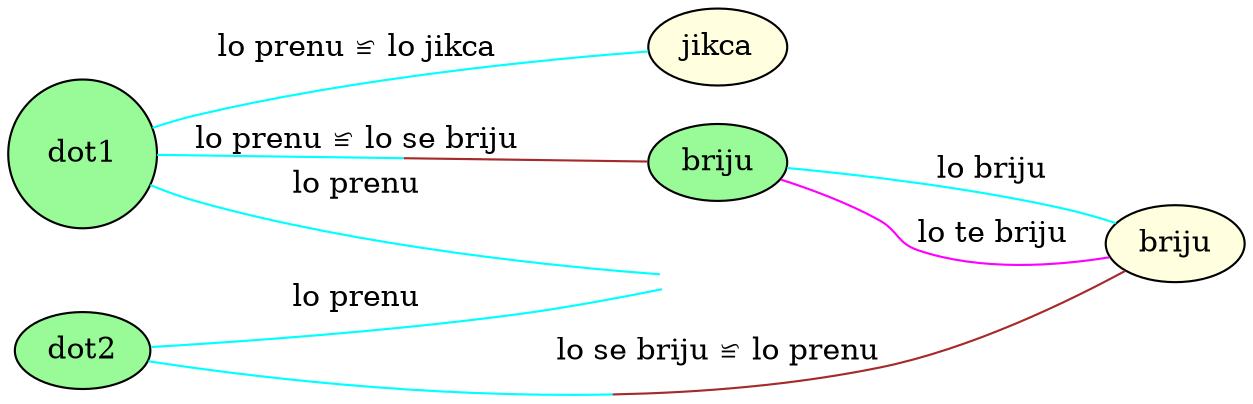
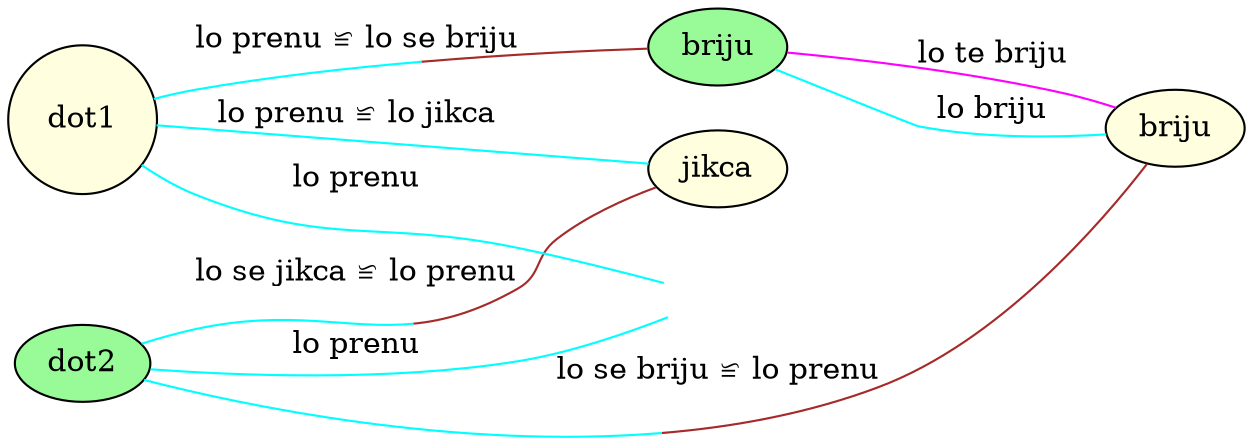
node "dot1": fillcolor palegreen -> lightyellow
edge "jikca" -- "dot2": added, label "lo se jikca ≌ lo prenu"
